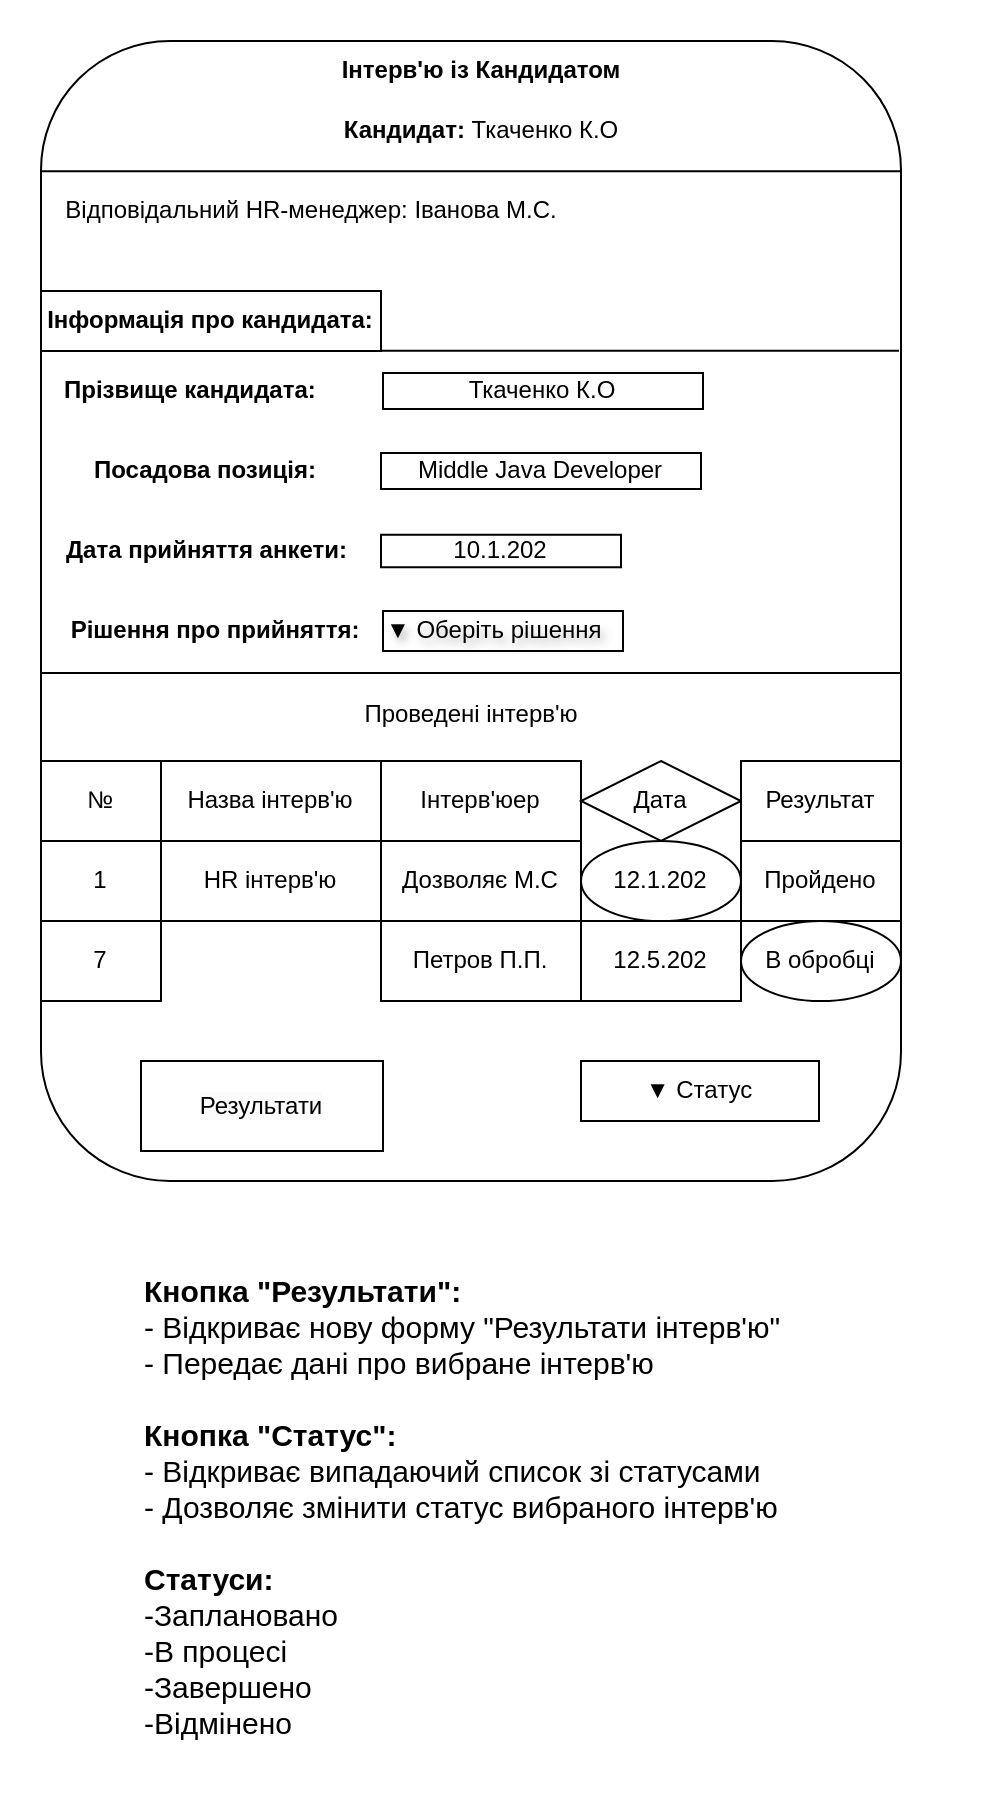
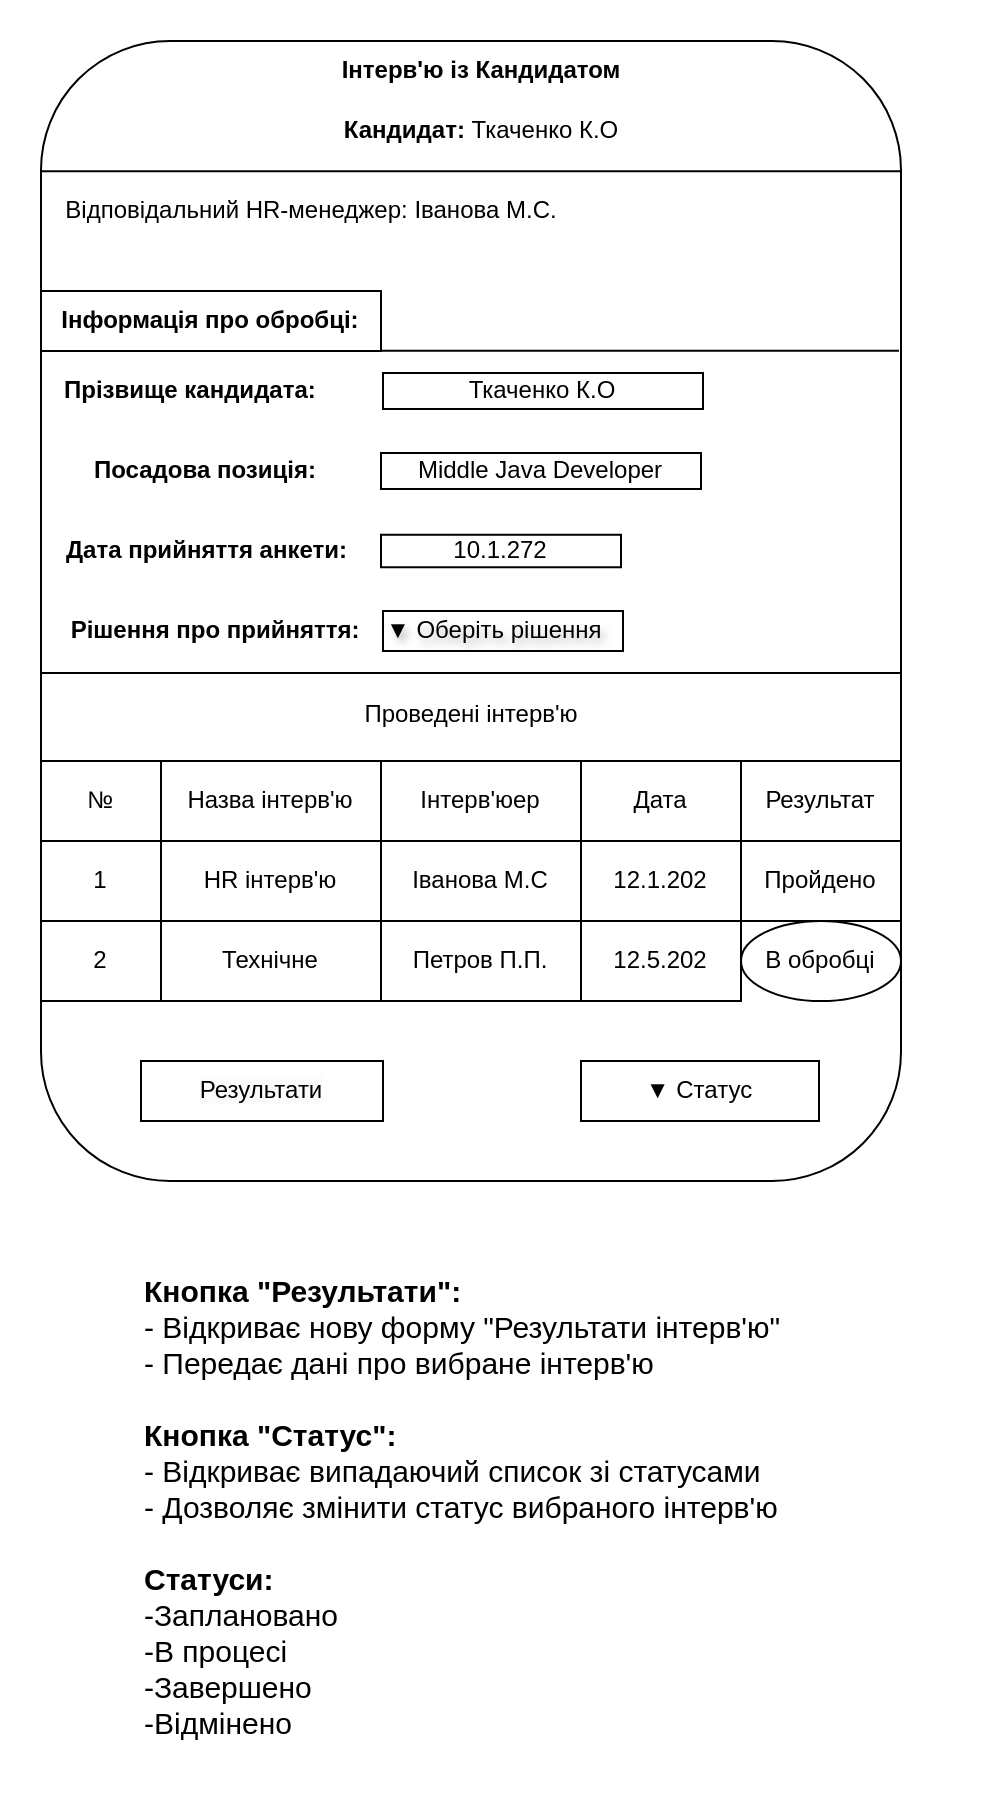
node "Інформація про кандидата:": label "Інформація про кандидата:" -> "Інформація про обробці:"
node "10.1.202": label "10.1.202" -> "10.1.272"
node "Дата": shape diamond -> rectangle
node "Дозволяє М.С": label "Дозволяє М.С" -> "Іванова М.С"
node "12.1.202": shape ellipse -> rectangle
node "7": label "7" -> "2"
node "Технічне": added
node "Результати": size 242x90 -> 242x60
